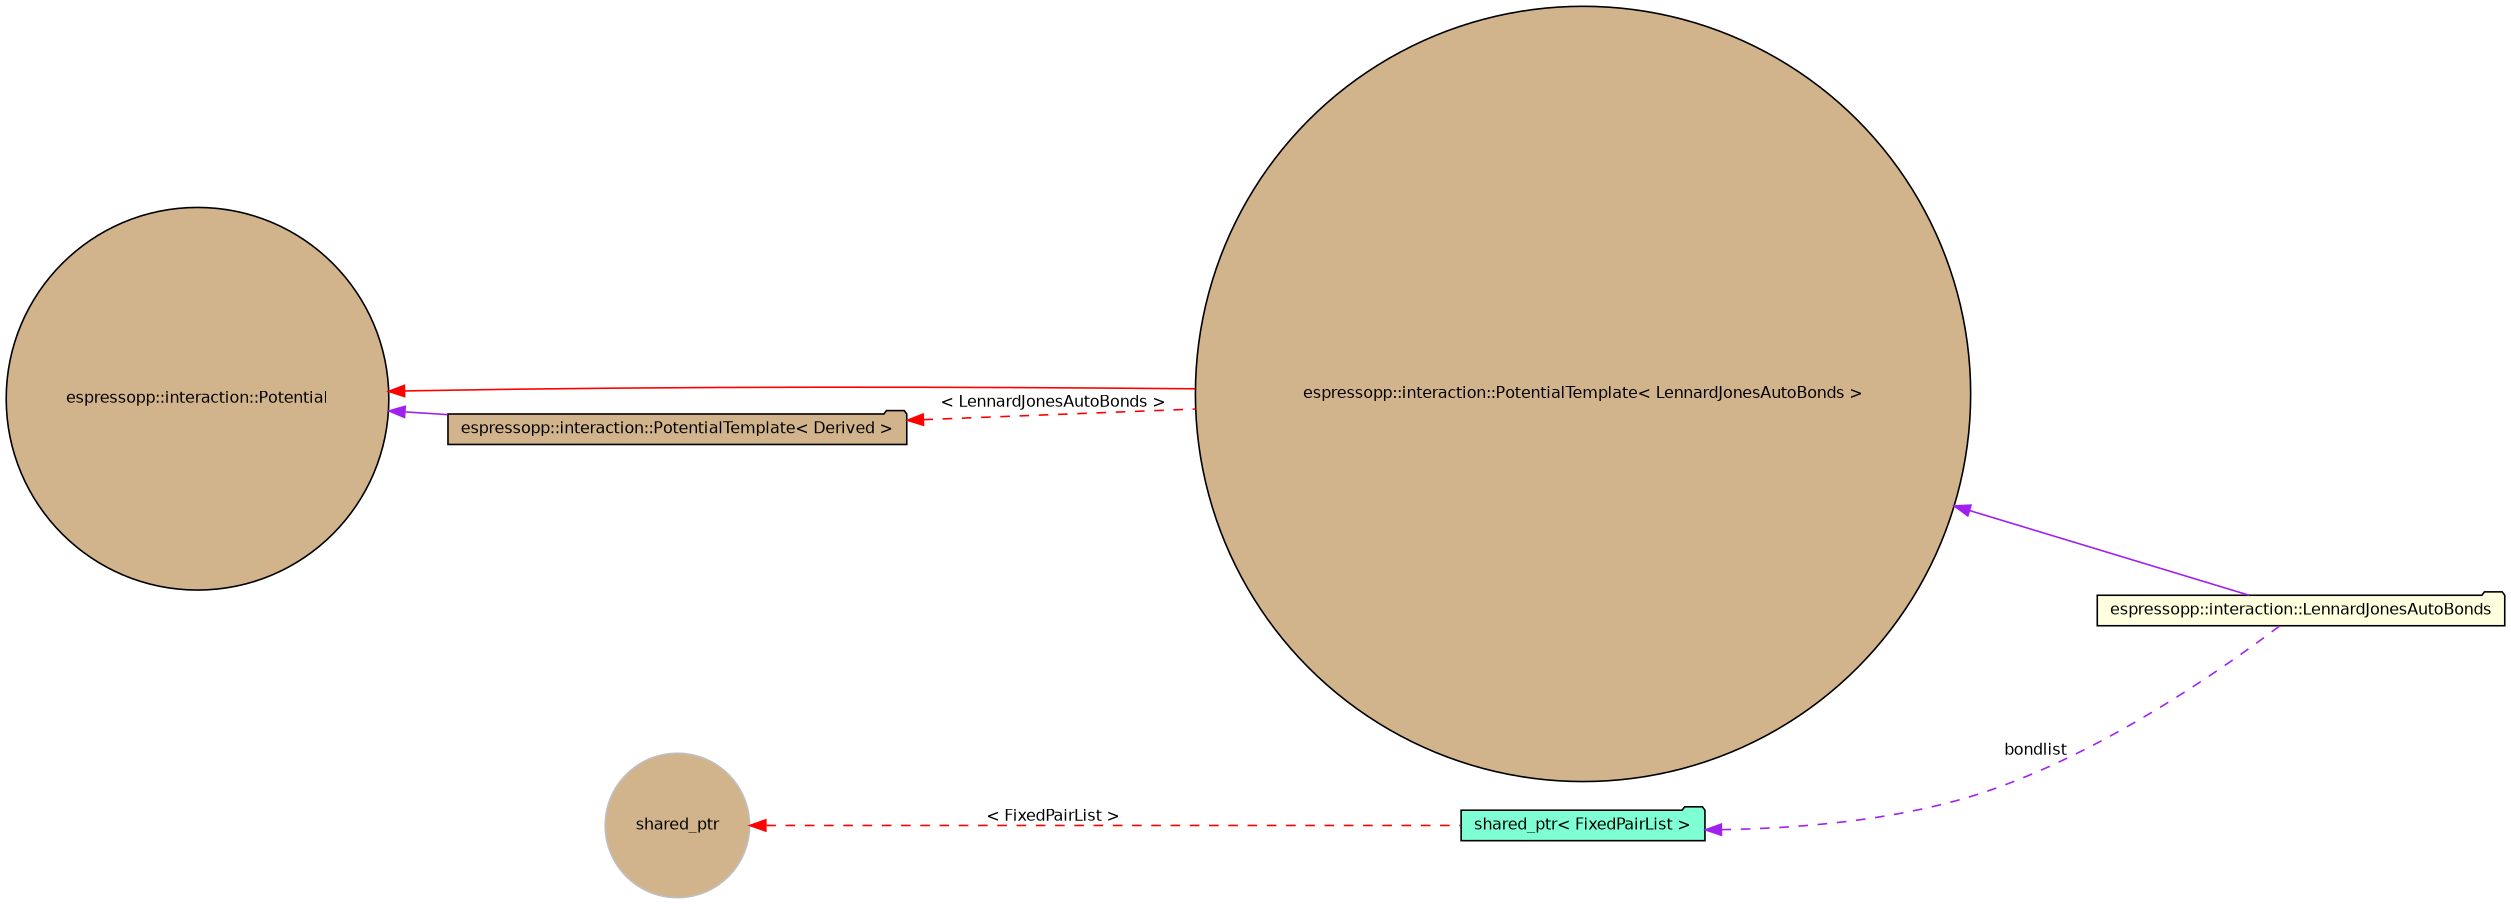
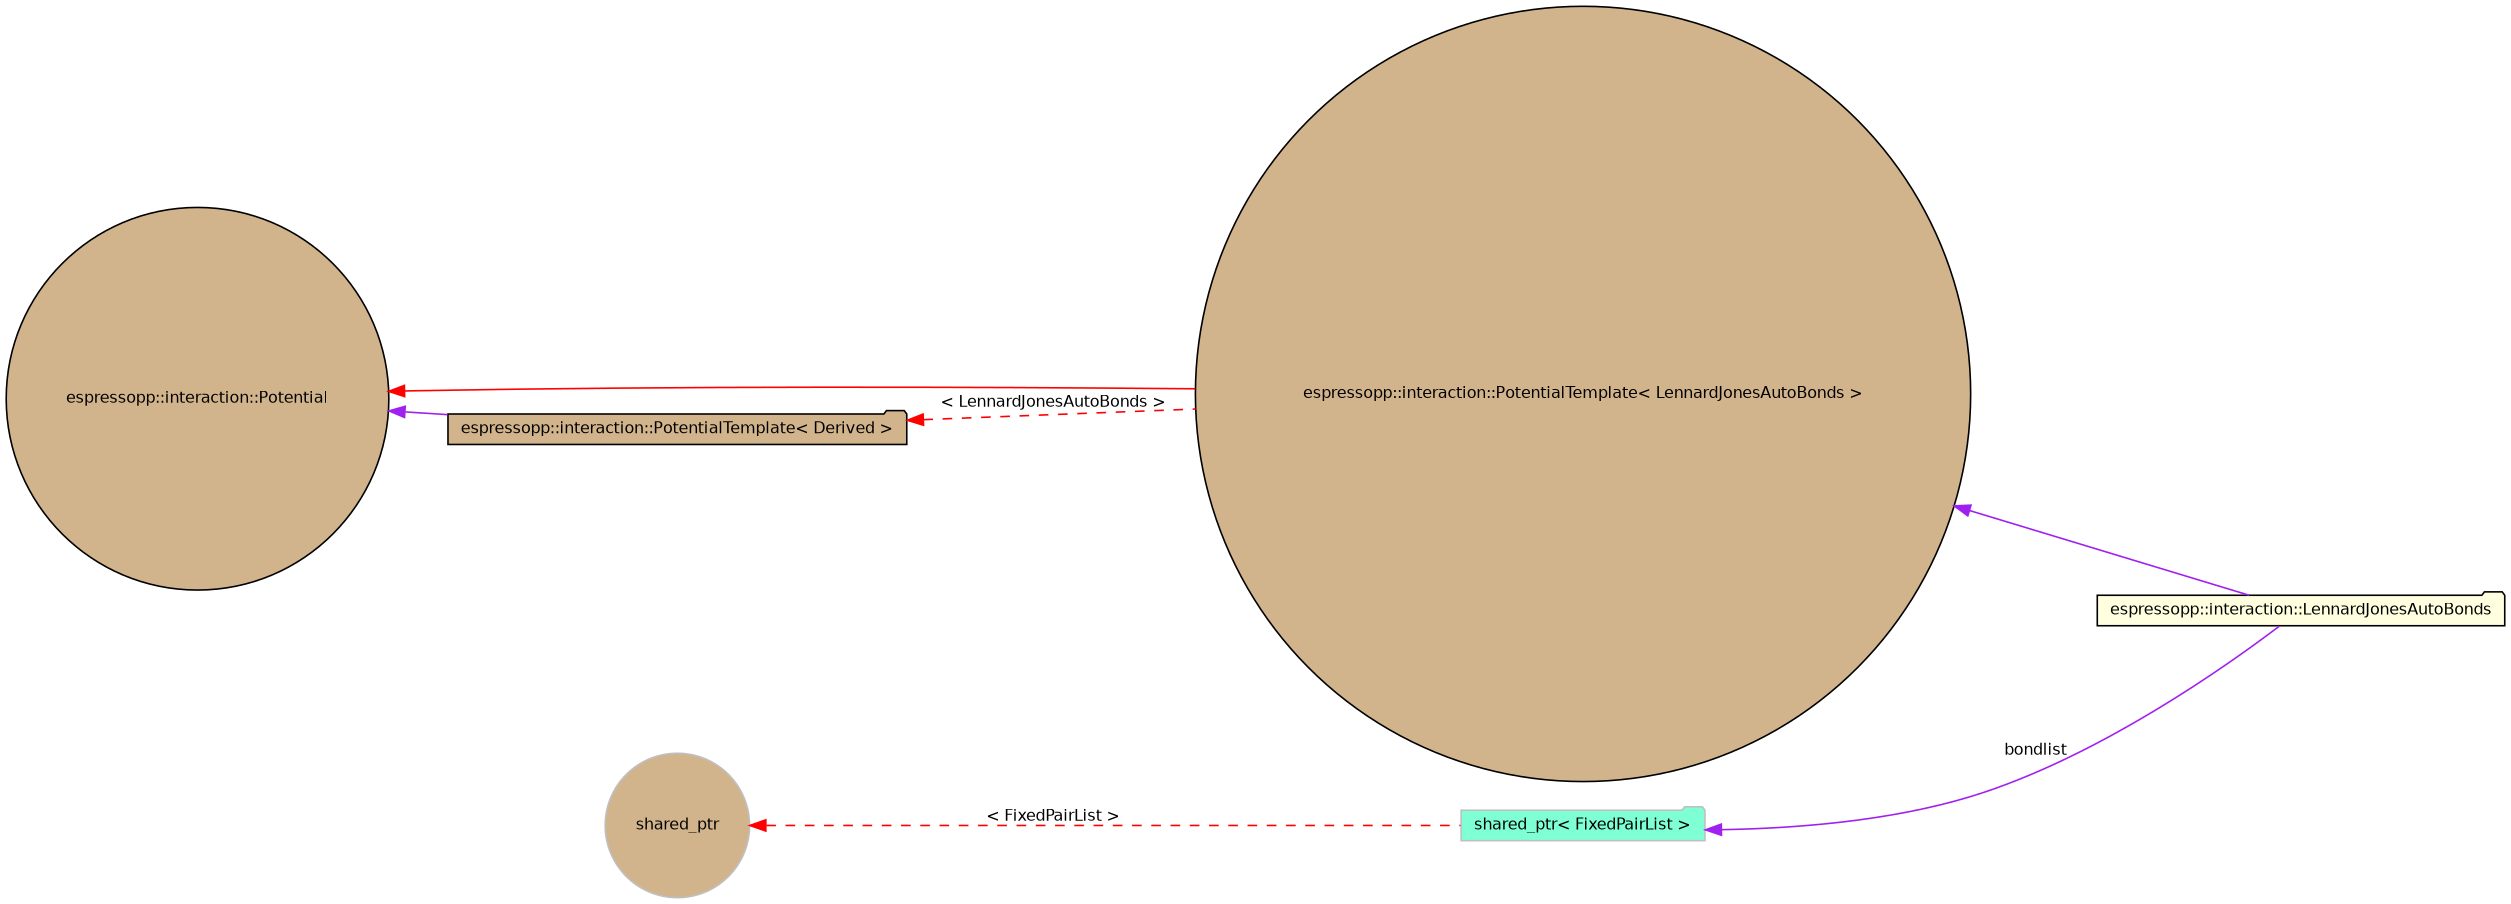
edge "espressopp::interaction::LennardJonesAutoBonds" -> "shared_ptr< FixedPairList >": style dashed -> solid
node "shared_ptr< FixedPairList >": color black -> grey75
